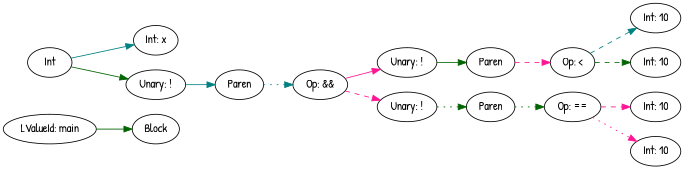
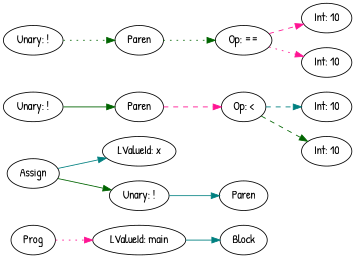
node "Int: x": label "Int: x" -> "LValueId: x"
node "Int": label "Int" -> "Assign"
node "Op: &&": removed
edge "LValueId: main" -> "Block": color darkgreen -> teal
node "Prog": added
